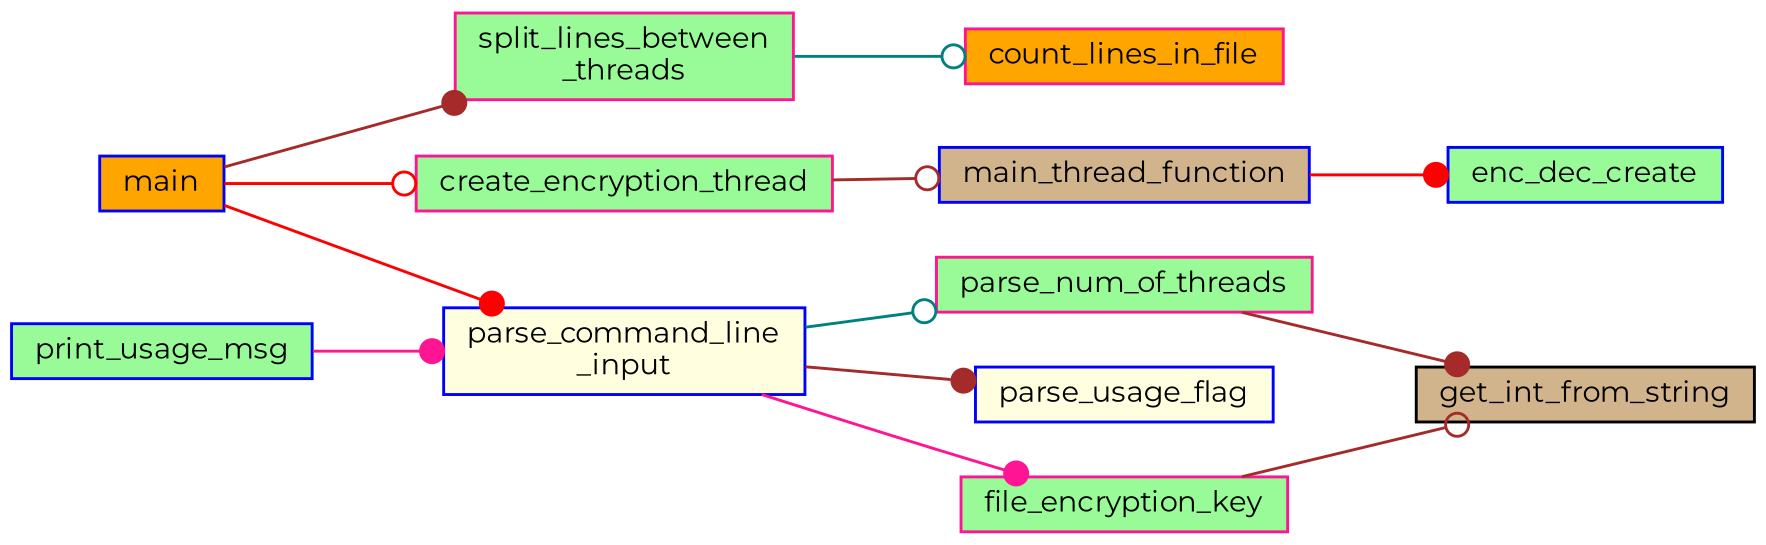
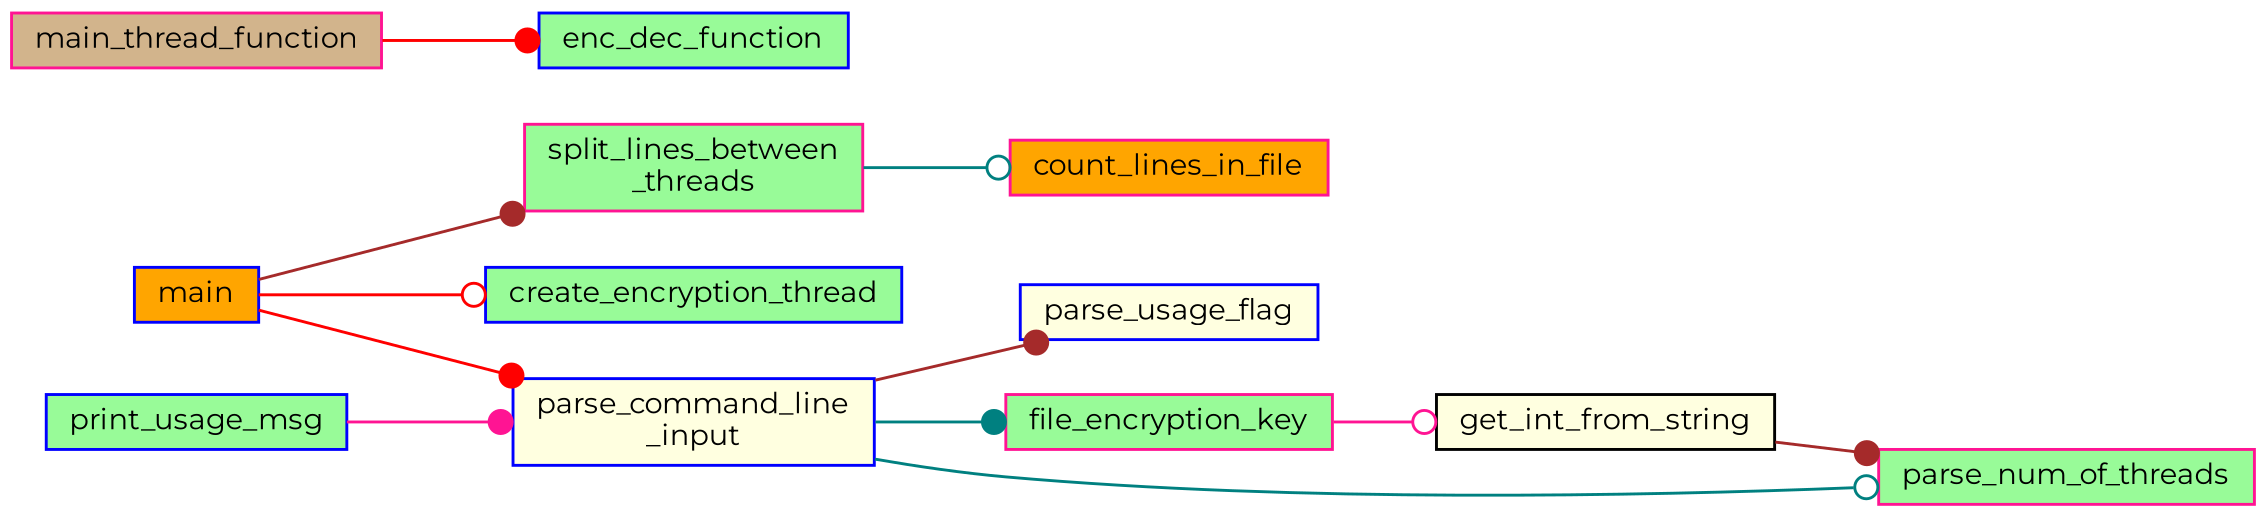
node "main_thread_function": color blue -> deeppink
node "enc_dec_create": label "enc_dec_create" -> "enc_dec_function"
edge "create_encryption_thread" -> "main_thread_function": removed
node "create_encryption_thread": color deeppink -> blue
edge "parse_num_of_threads" -> "get_int_from_string": reversed
node "get_int_from_string": fillcolor tan -> lightyellow
edge "parse_command_line _input" -> "file_encryption_key": color deeppink -> teal
edge "file_encryption_key" -> "get_int_from_string": color brown -> deeppink
